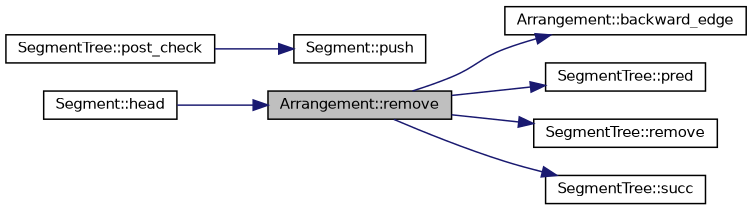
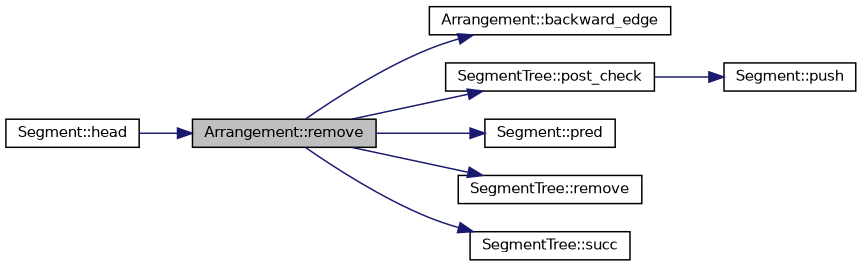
node "SegmentTree::pred": label "SegmentTree::pred" -> "Segment::pred"
edge "Arrangement::remove" -> "SegmentTree::post_check": added
